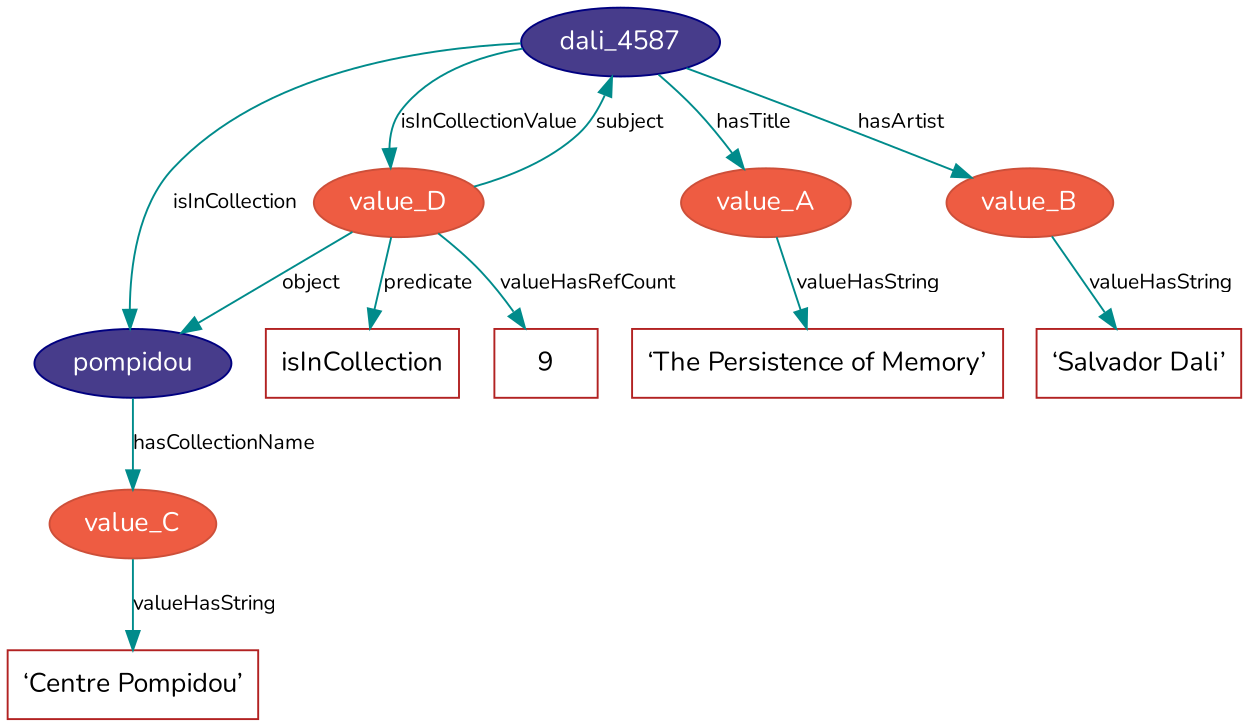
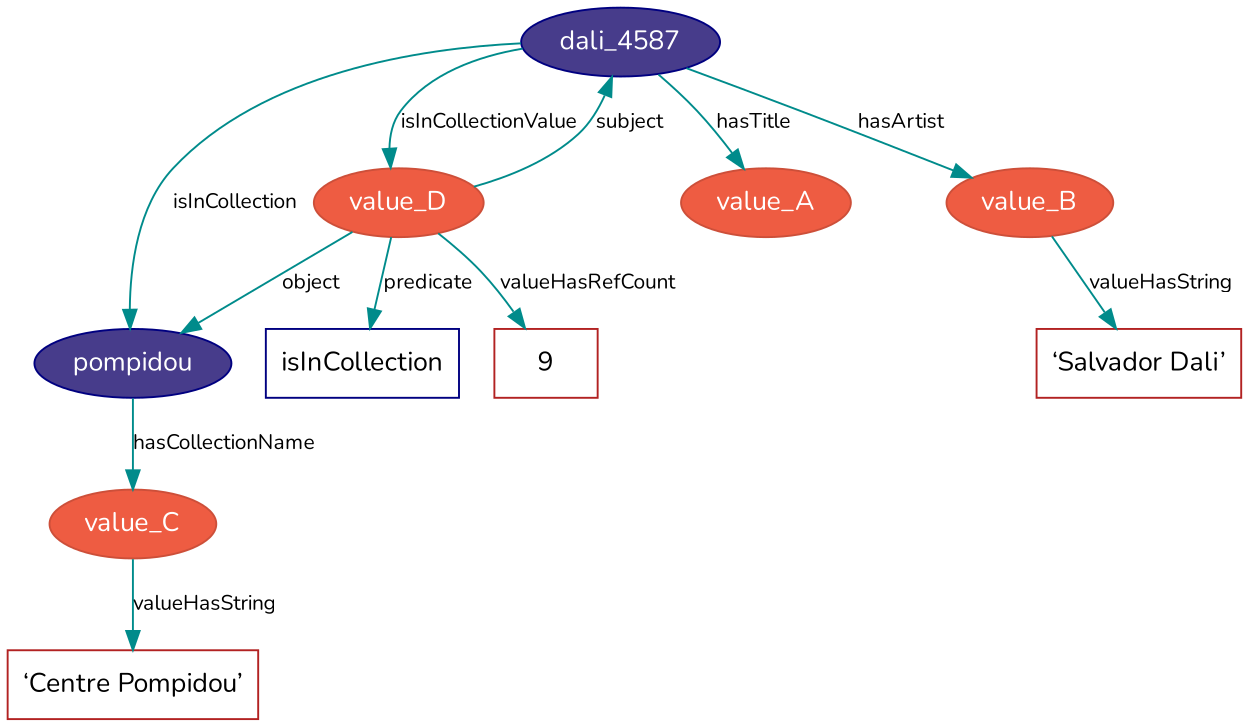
node "isInCollection": color firebrick -> navy
node "‘The Persistence of Memory’": removed
